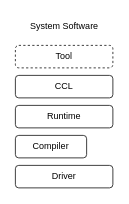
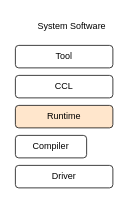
node "System Software": moved (64, 27) -> (72, 27)
node "Tool": style dashed -> solid
node "Runtime": fillcolor #ffffff -> #ffe6cc
